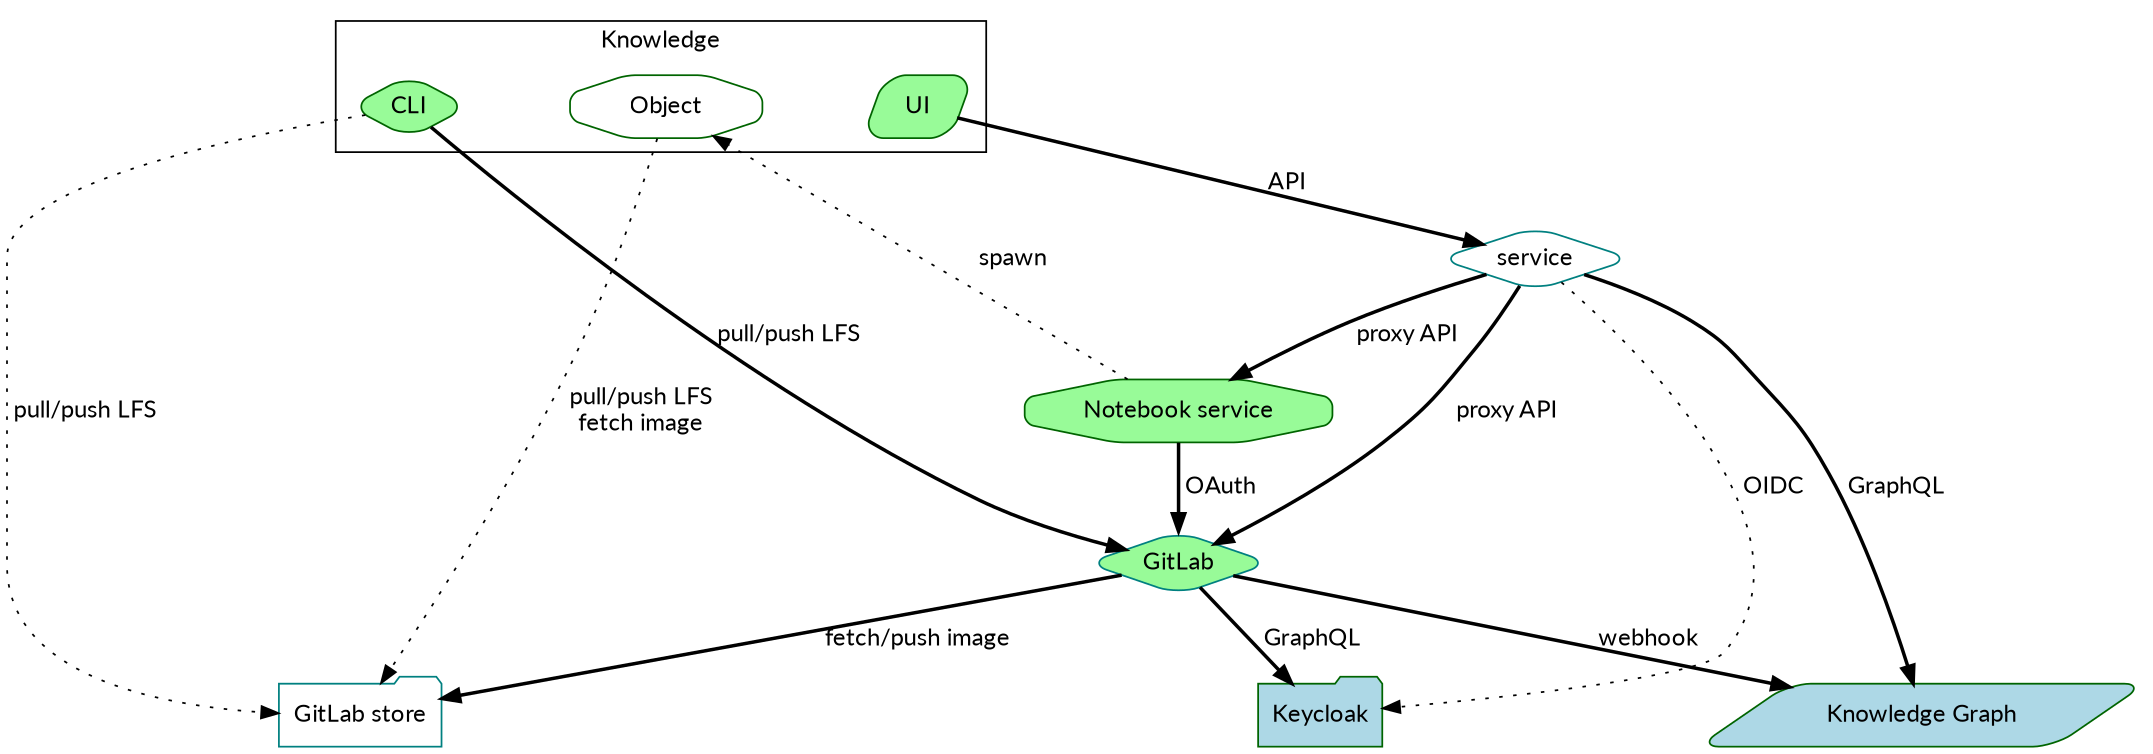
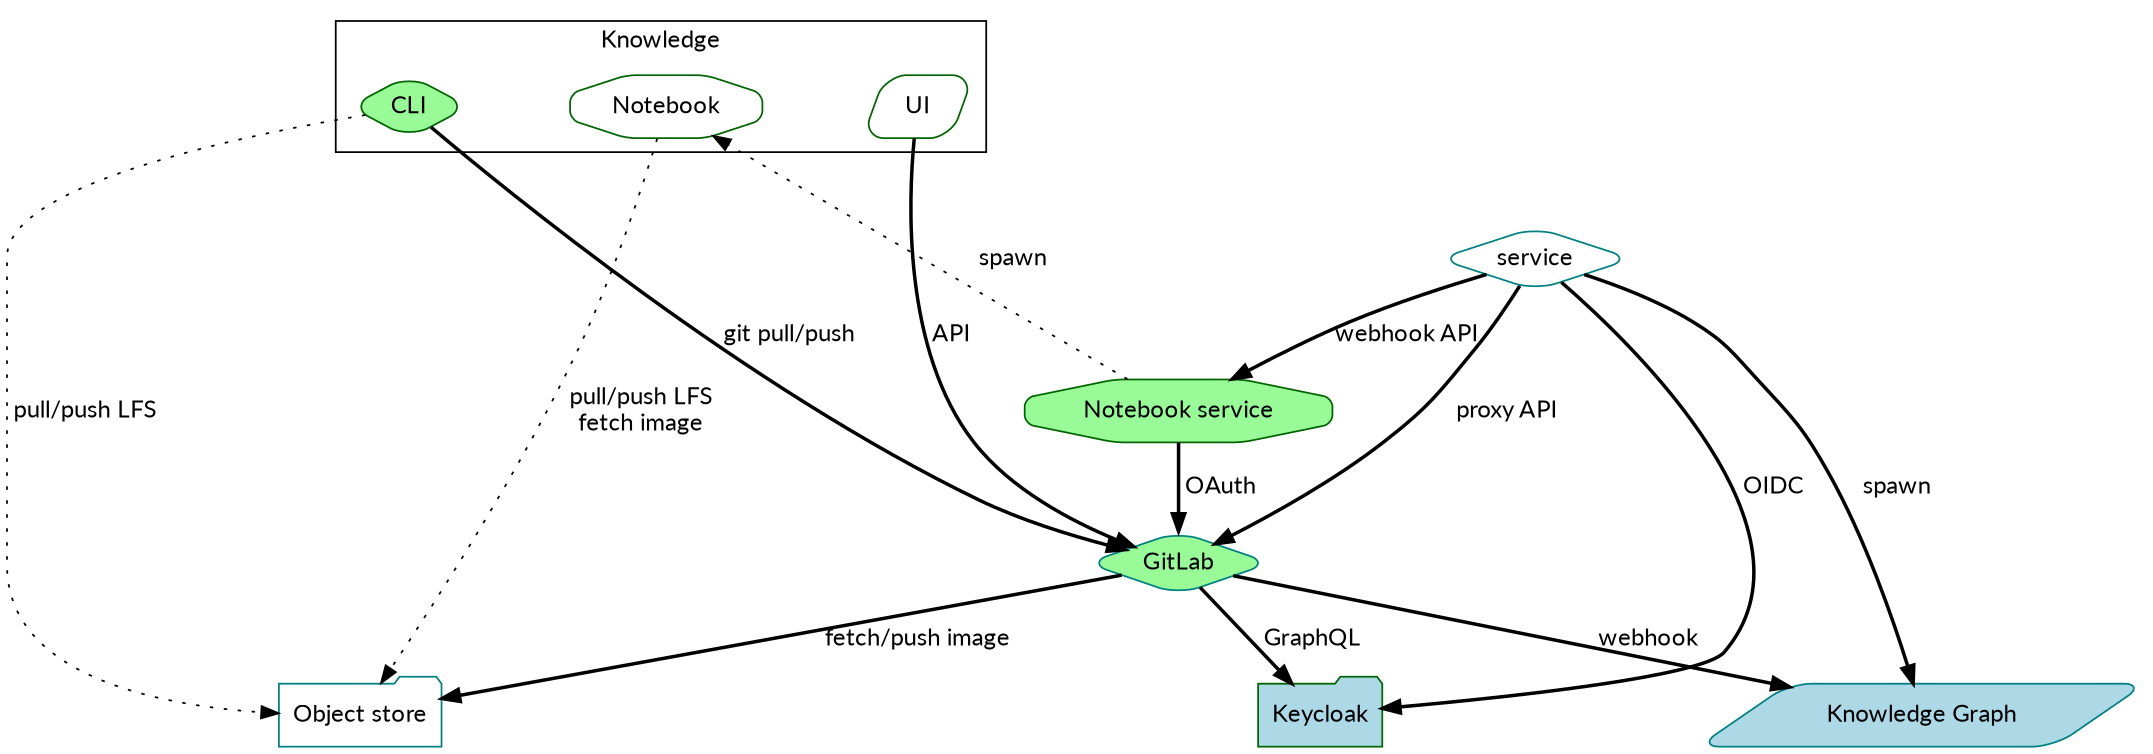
node "Object": label "Object" -> "Notebook"
node "UI": fillcolor palegreen -> white
edge "UI" -> "service": now "UI" -> "GitLab"
edge "CLI" -> "GitLab": label " pull/push LFS" -> " git pull/push"
edge "service" -> "Notebook service": label " proxy API" -> " webhook API"
edge "service" -> "Knowledge Graph": label " GraphQL" -> " spawn"
edge "service" -> "Keycloak": style dotted -> bold
node "GitLab store": label "GitLab store" -> "Object store"
node "Knowledge Graph": color darkgreen -> teal
